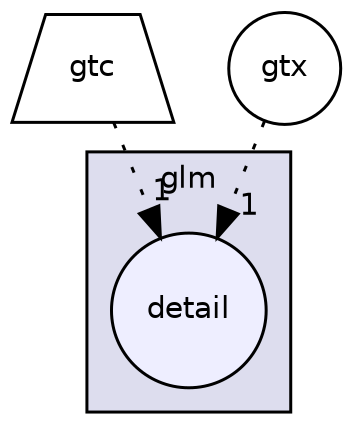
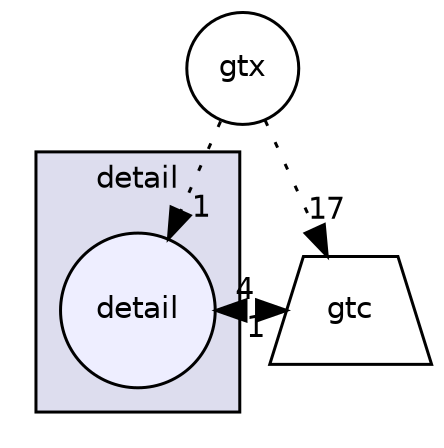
edge "gtx" -> "gtc": added
cluster "glm": label "glm" -> "detail"
edge "detail" -> "gtc": added
